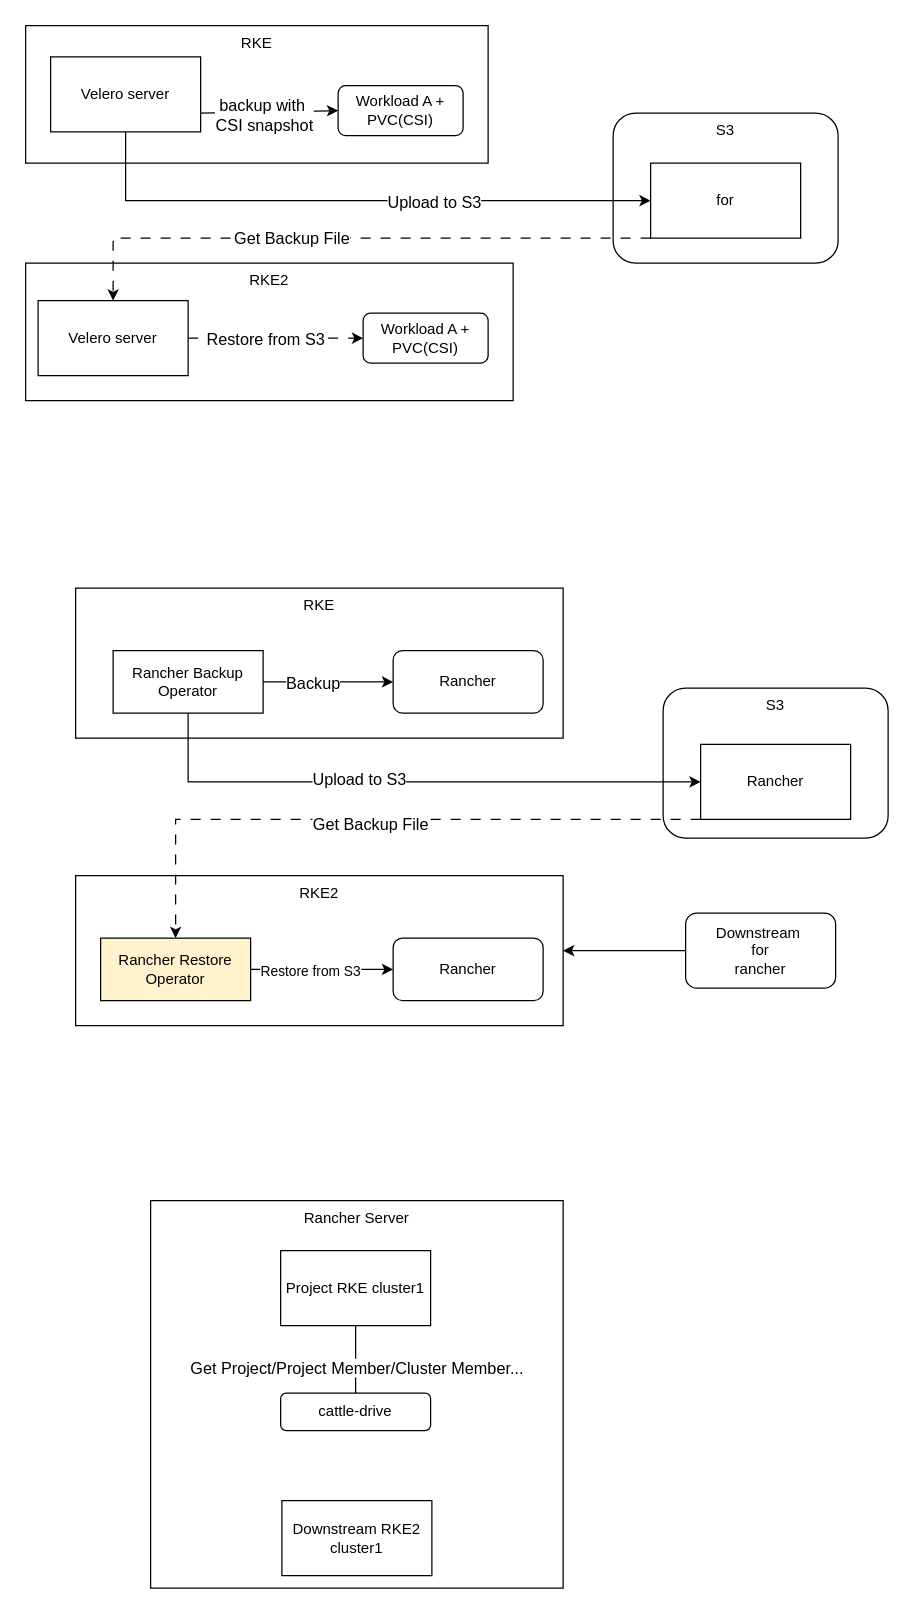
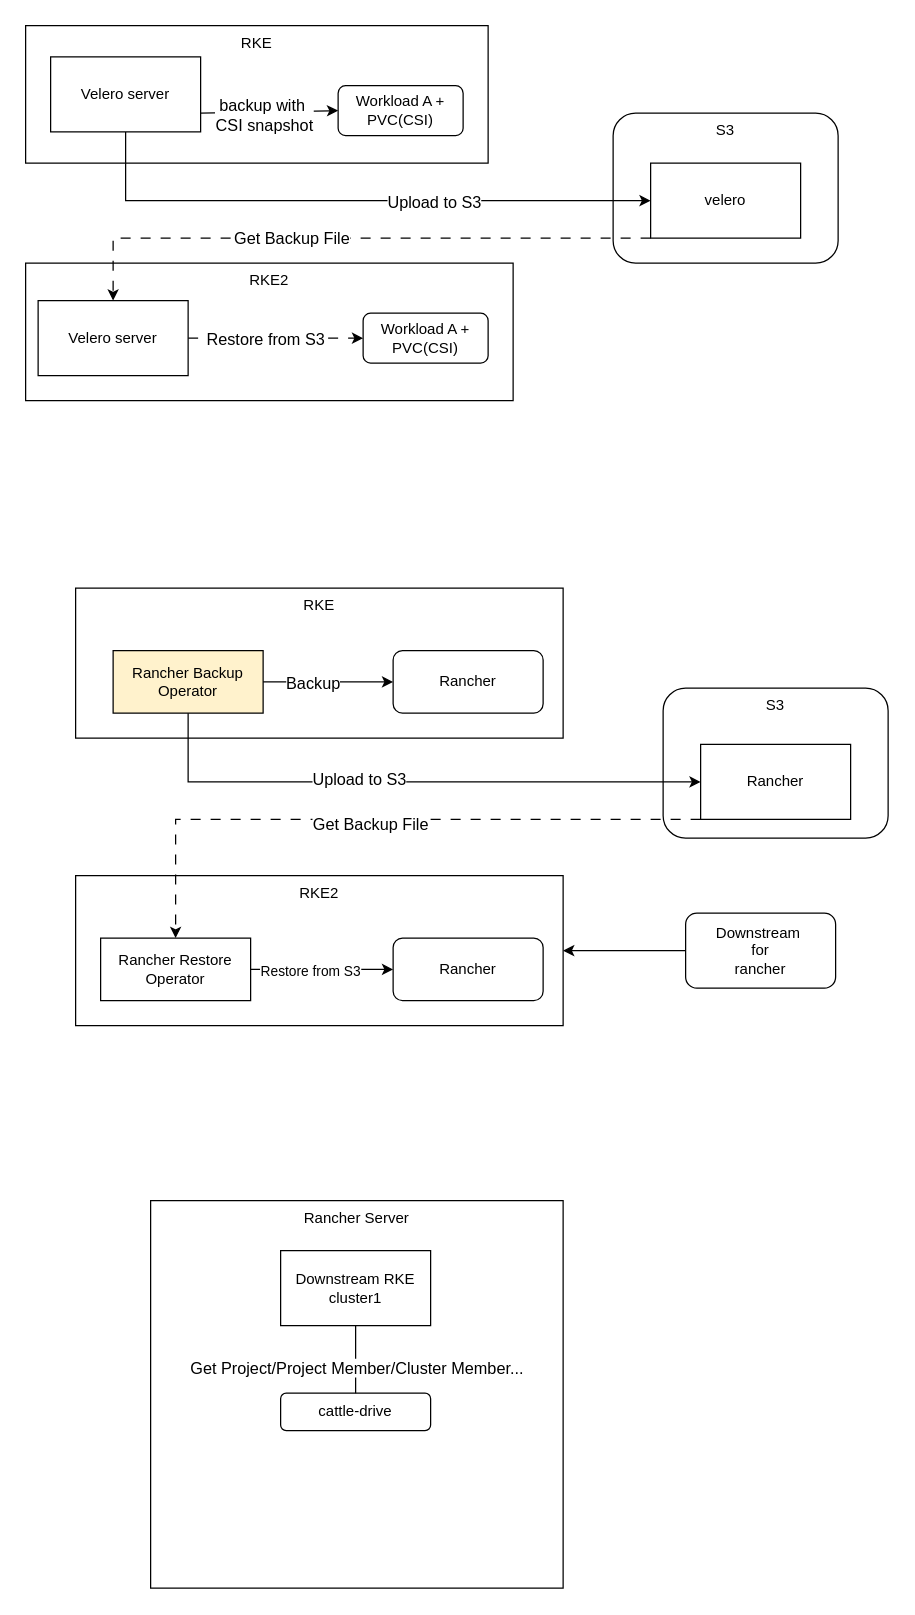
node "for": label "for" -> "velero"
node "Rancher Backup Operator": fillcolor #ffffff -> #fff2cc
node "Rancher Restore Operator": fillcolor #fff2cc -> #ffffff
node "Project RKE cluster1": label "Project RKE cluster1" -> "Downstream RKE cluster1"
node "Downstream RKE2 cluster1": removed
